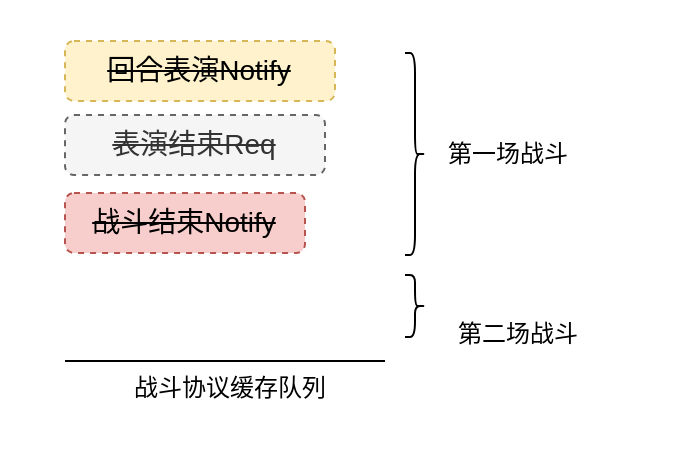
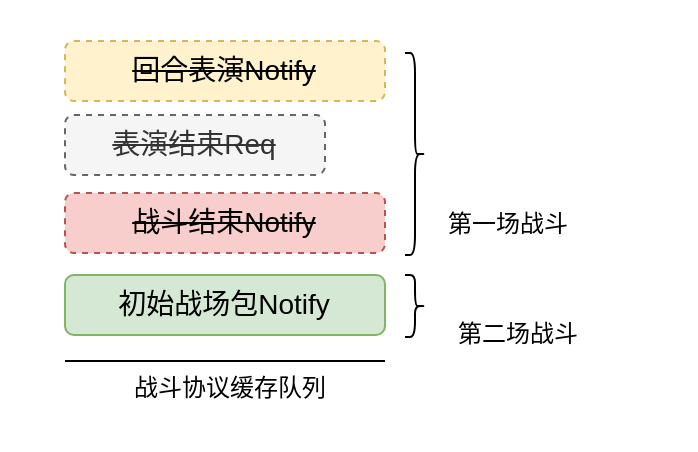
node "回合表演Notify": size 270x60 -> 320x60
node "第一场战斗": moved (545, 154) -> (545, 224)
node "战斗结束Notify": size 240x60 -> 320x60
node "初始战场包Notify": added
